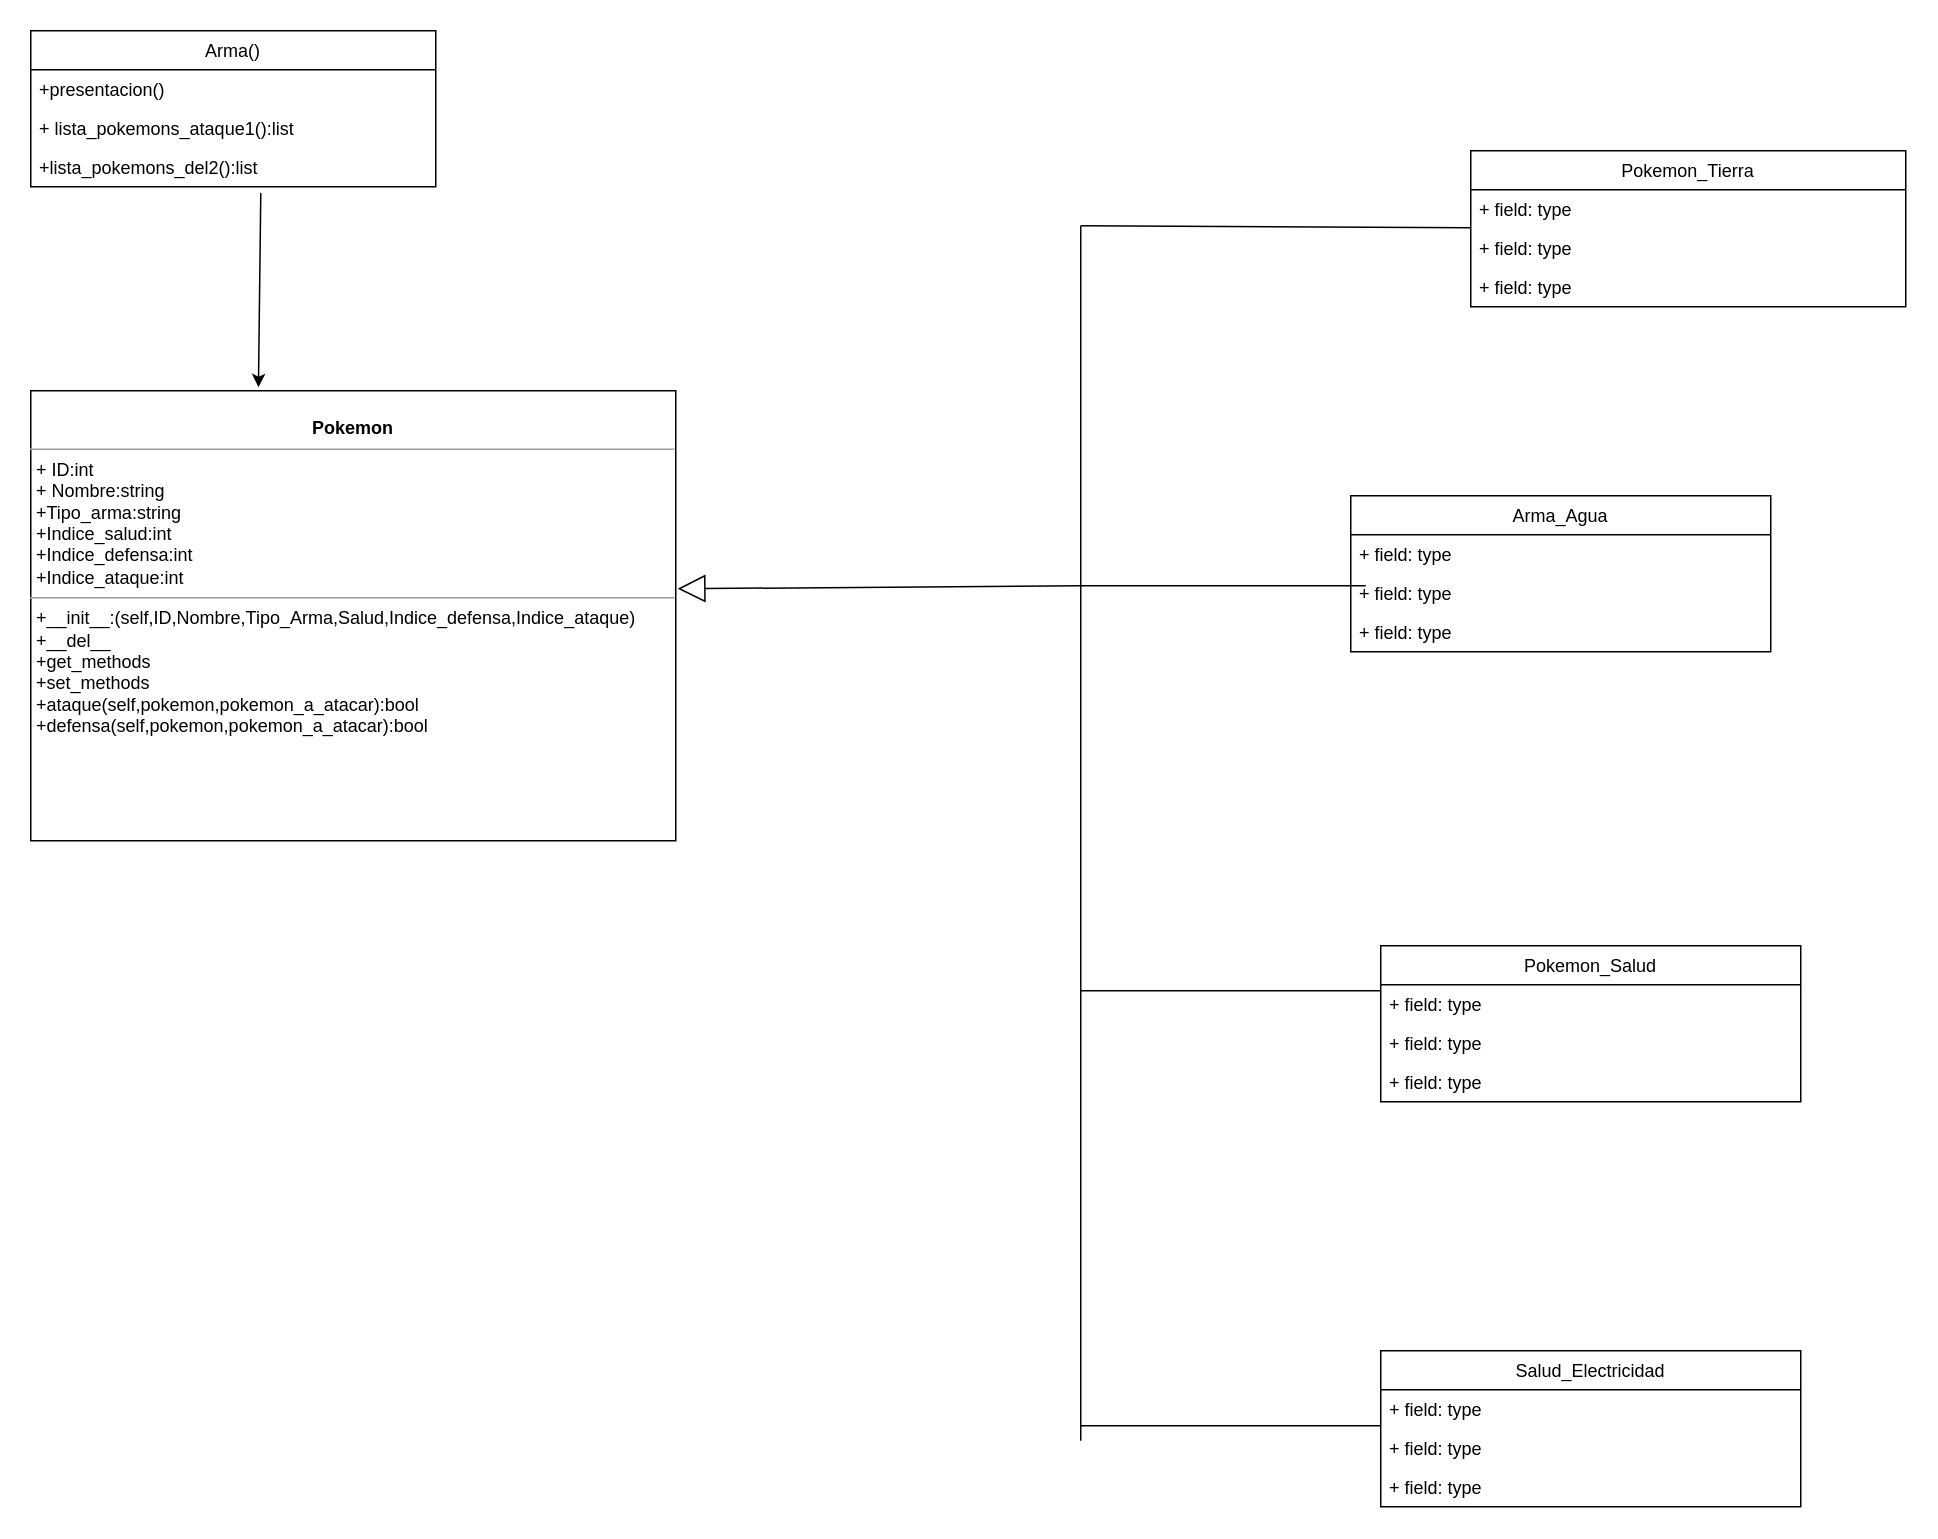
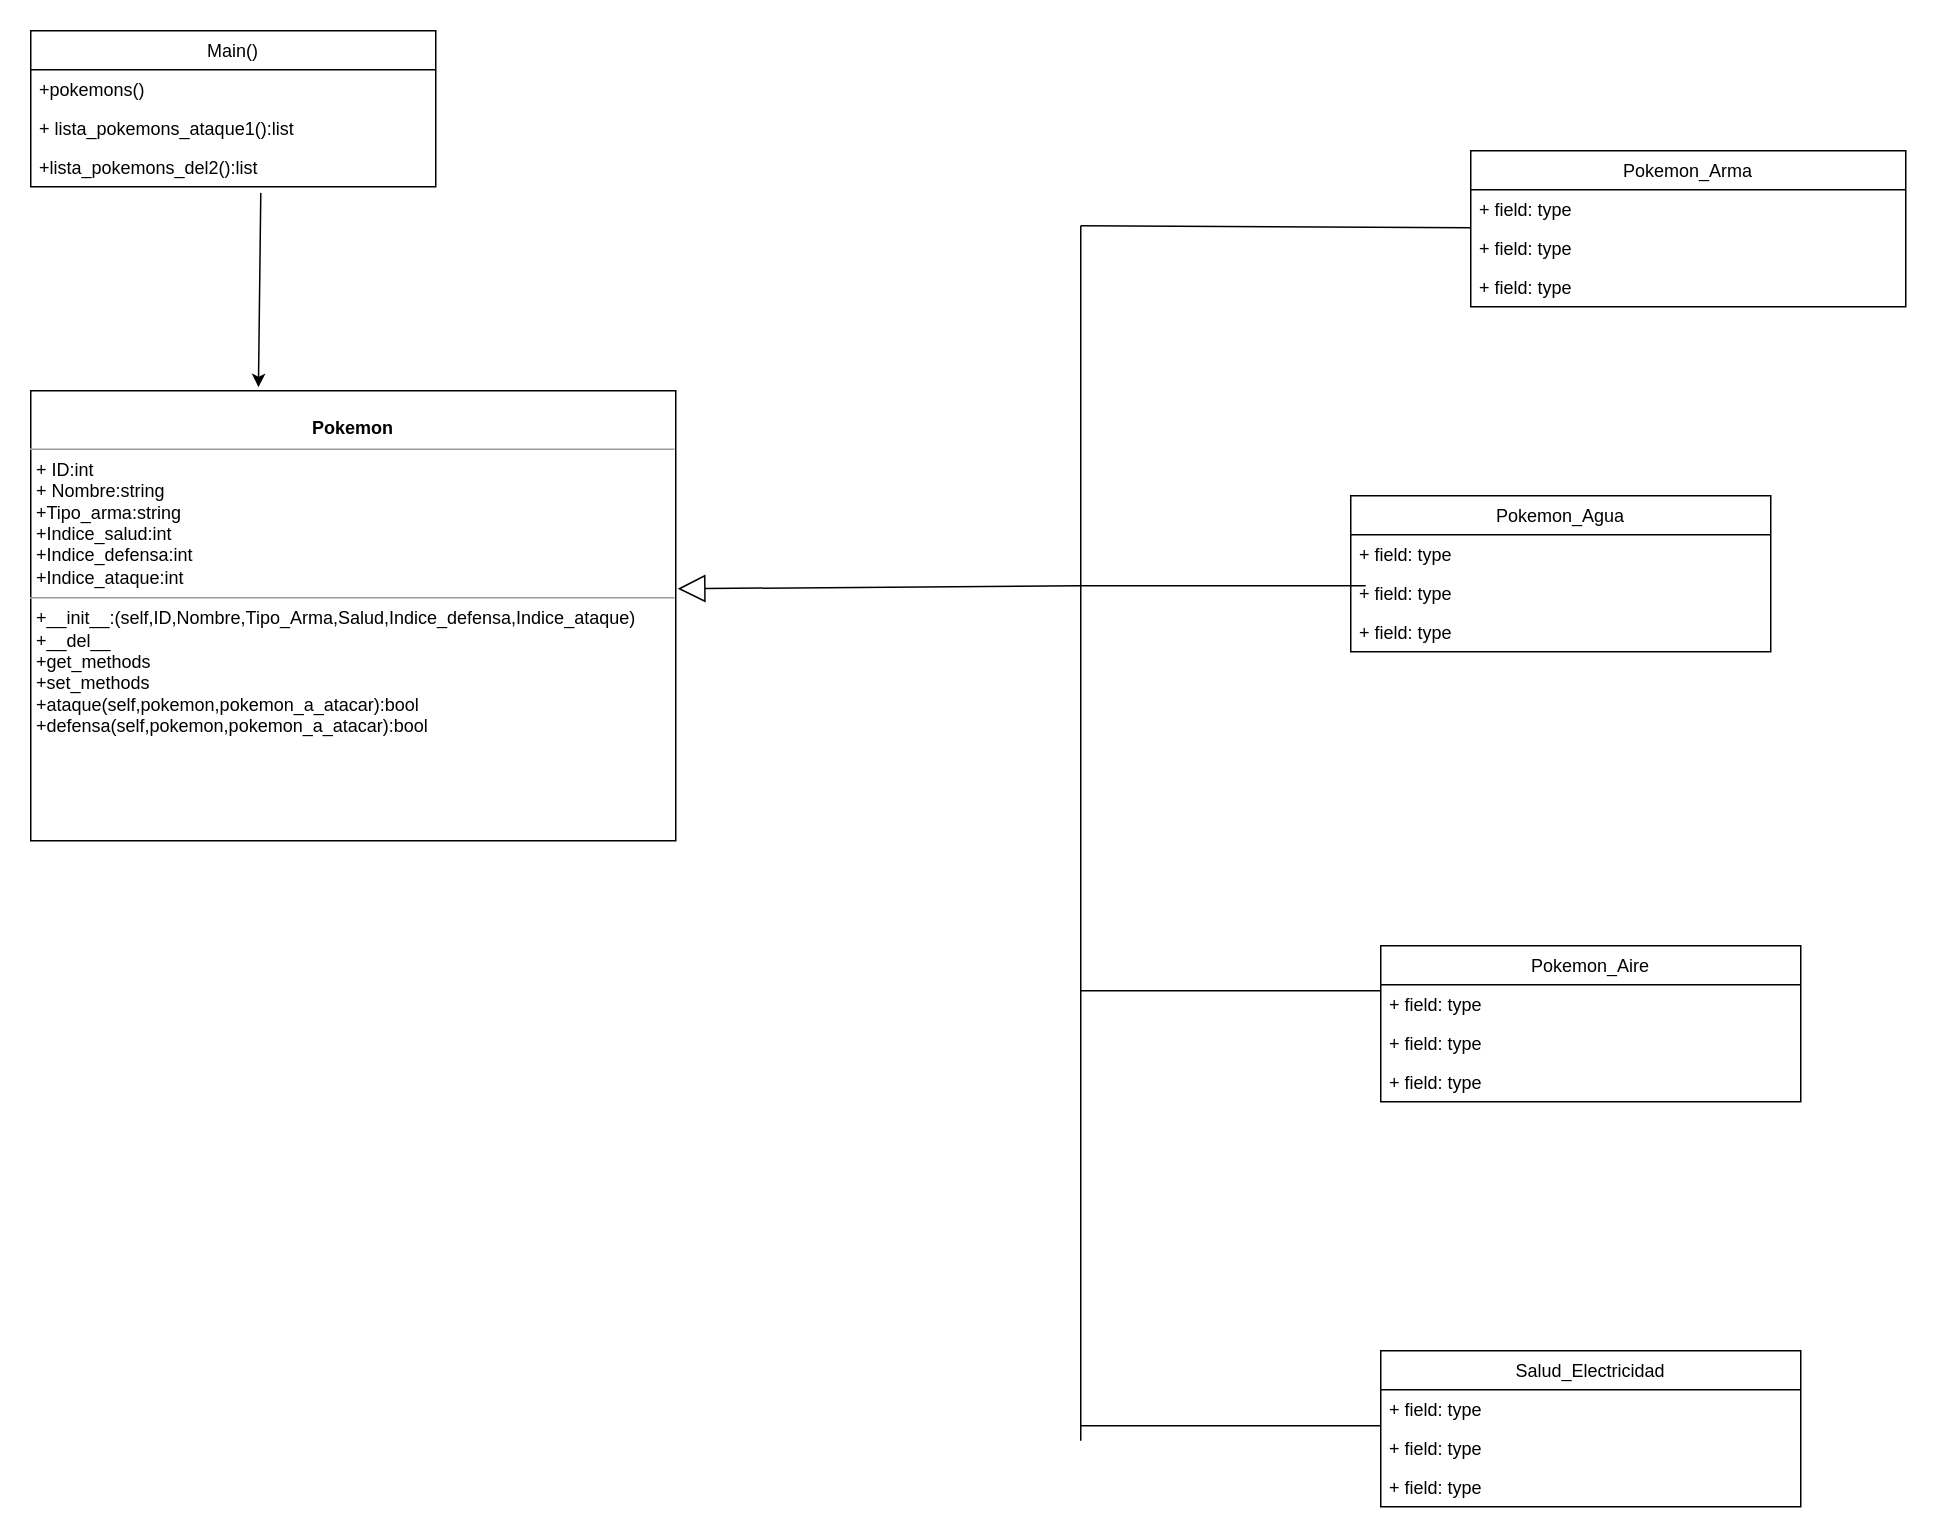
node "Arma()": label "Arma()" -> "Main()"
node "+presentacion()": label "+presentacion()" -> "+pokemons()"
node "Pokemon_Tierra": label "Pokemon_Tierra" -> "Pokemon_Arma"
node "Arma_Agua": label "Arma_Agua" -> "Pokemon_Agua"
node "Pokemon_Salud": label "Pokemon_Salud" -> "Pokemon_Aire"
